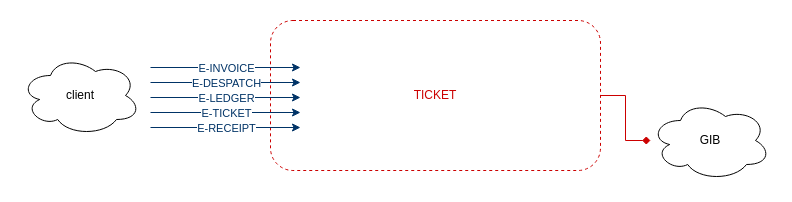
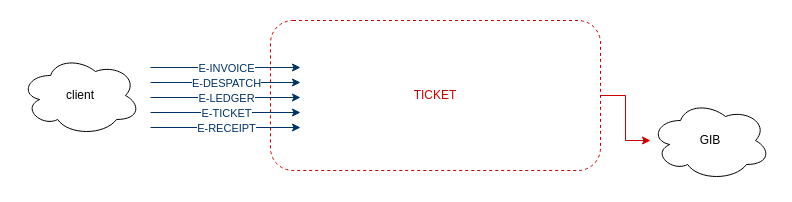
edge "TICKET" -> "GIB": arrowhead diamond -> classic
